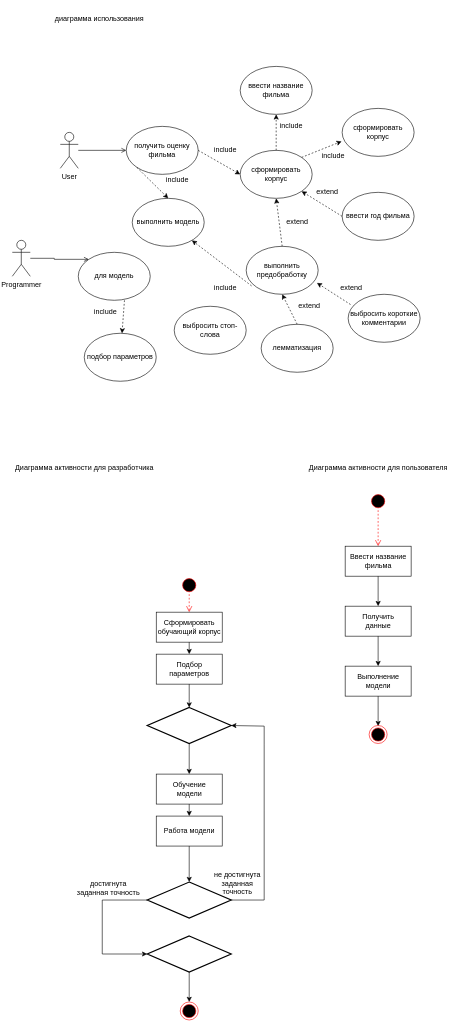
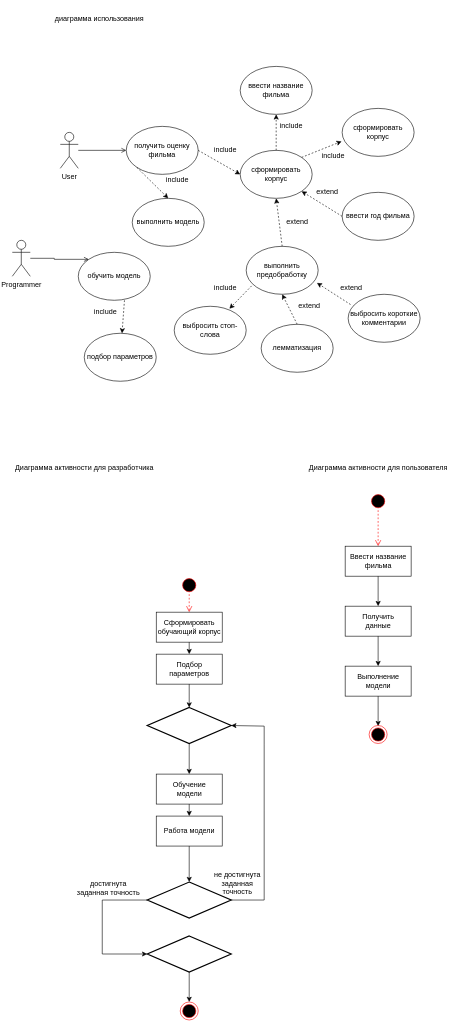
edge "выполнить предобработку" -> "выполнить модель": now "выполнить предобработку" -> "выбросить стоп-слова"
node "для модель": label "для модель" -> "обучить модель"
